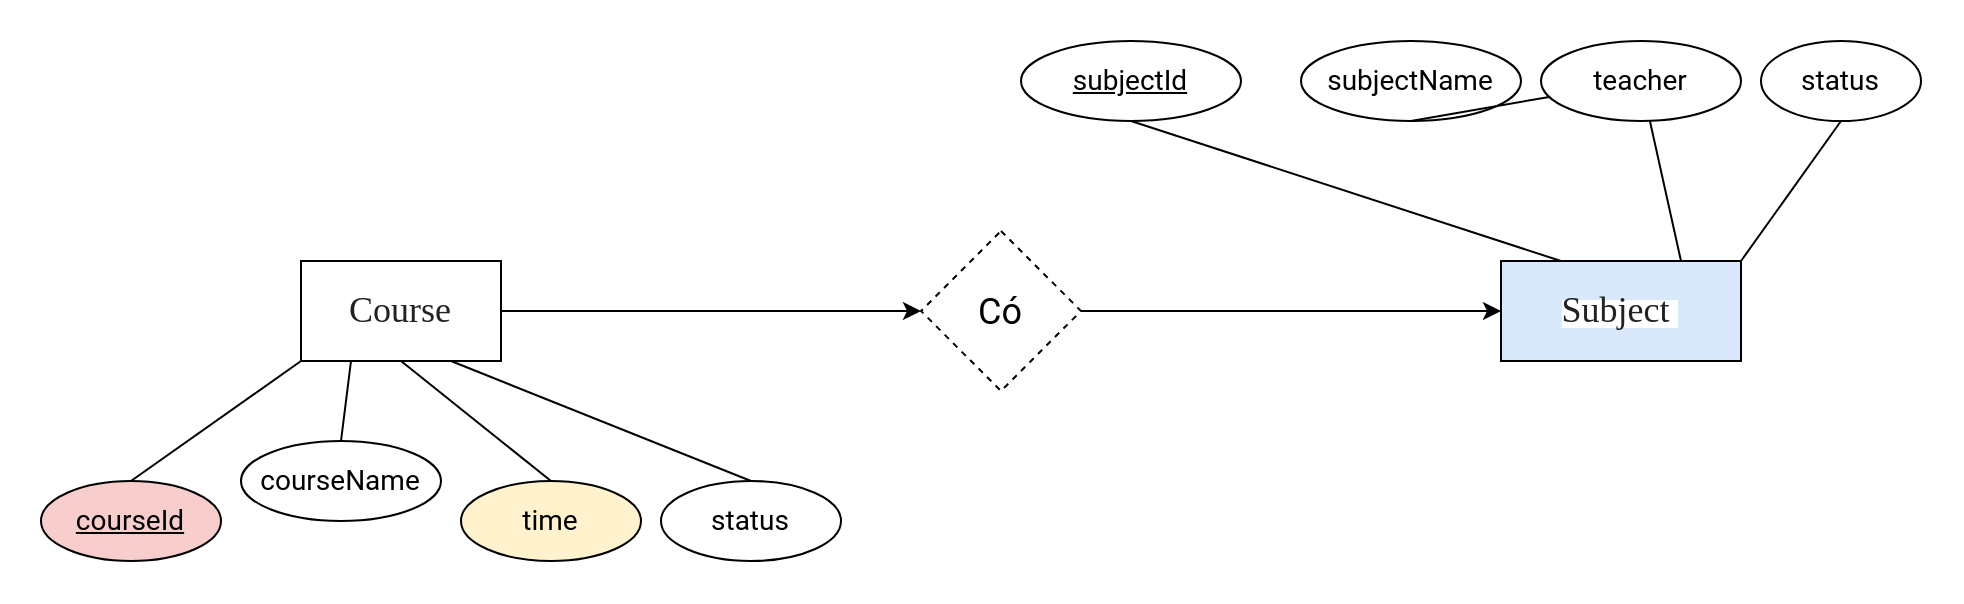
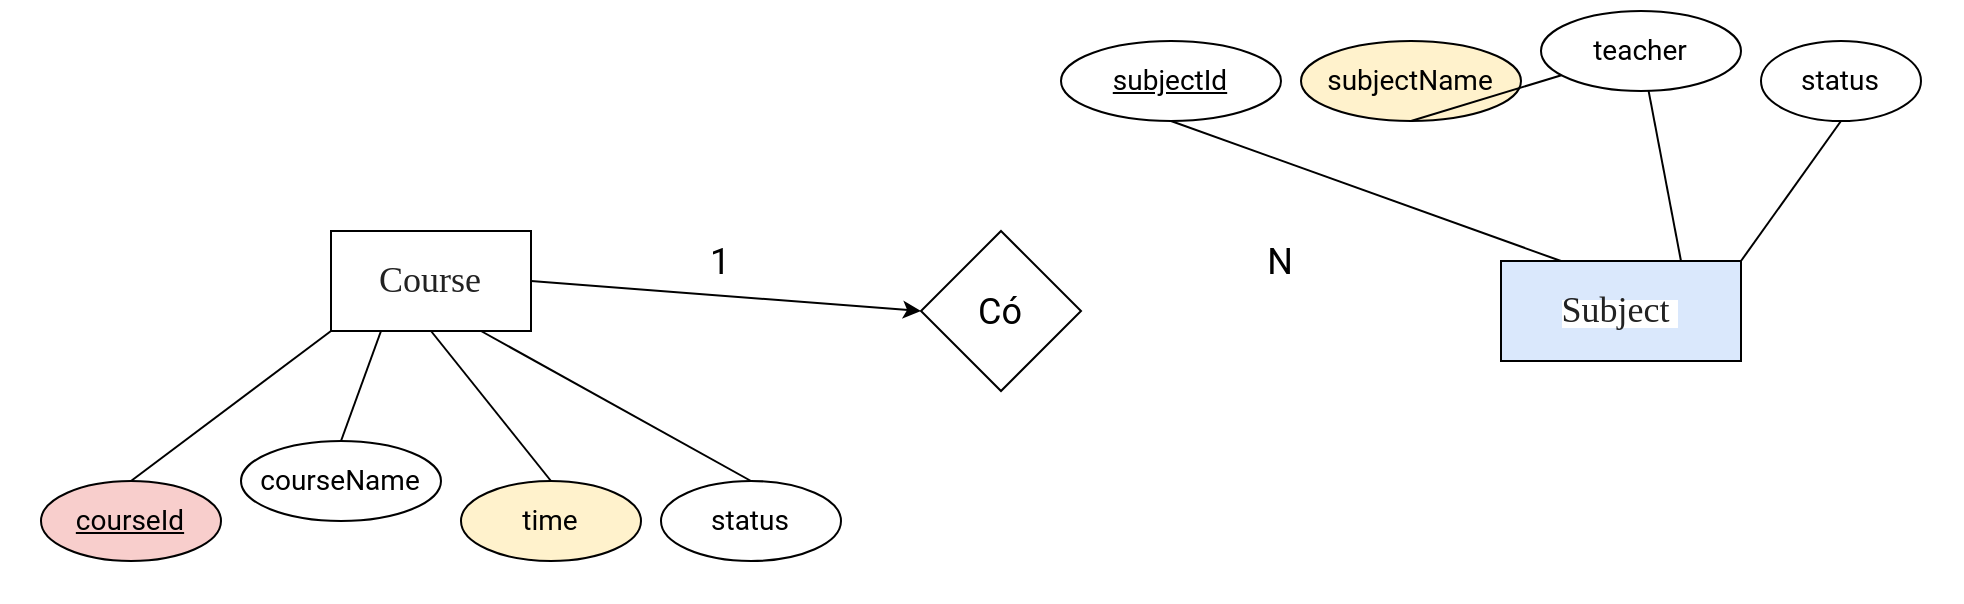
node "subjectId": moved (1131, 81) -> (1171, 81)
node "subjectName": fillcolor #ffffff -> #fff2cc
node "teacher": moved (1641, 81) -> (1641, 51)
node "1": added
node "N": added
node "Course": moved (401, 311) -> (431, 281)
node "Có": style dashed -> solid
edge "Có" -> "Subject": removed
